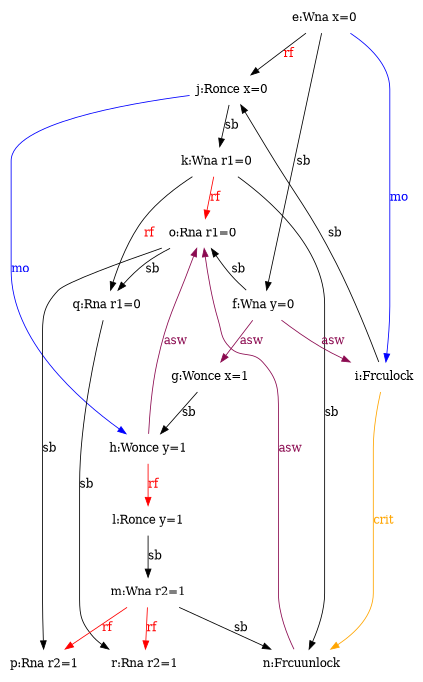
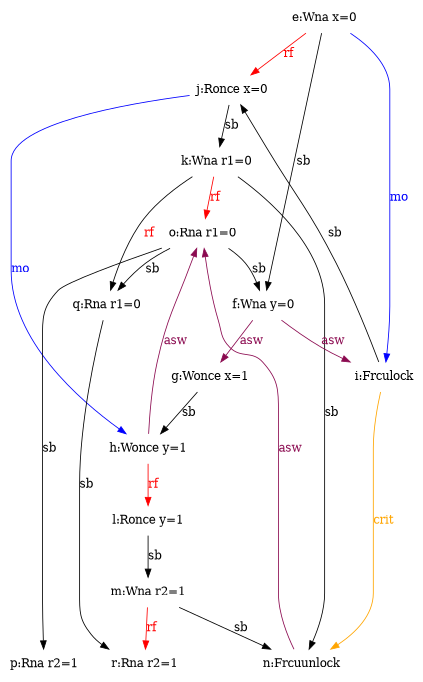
edge "e:Wna x=0" -> "j:Ronce x=0": color black -> red
edge "f:Wna y=0" -> "o:Rna r1=0": reversed
edge "m:Wna r2=1" -> "p:Rna r2=1": removed, label "rf"
